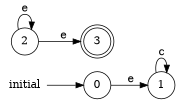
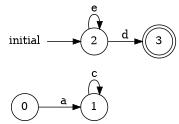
edge "2" -> "3": label "e" -> "d"
edge "0" -> "1": label "e" -> "a"
edge "initial" -> "0": now "initial" -> "2"
